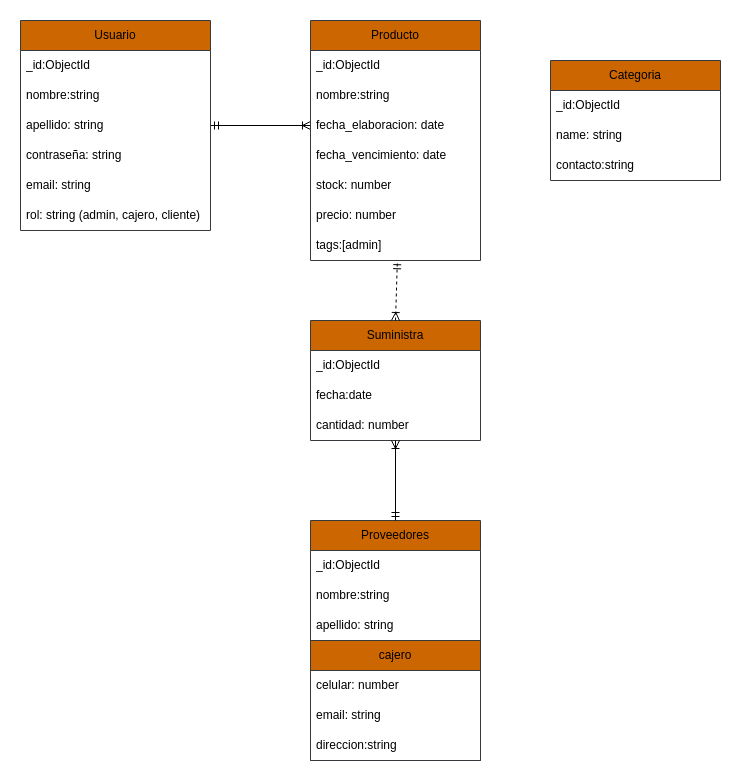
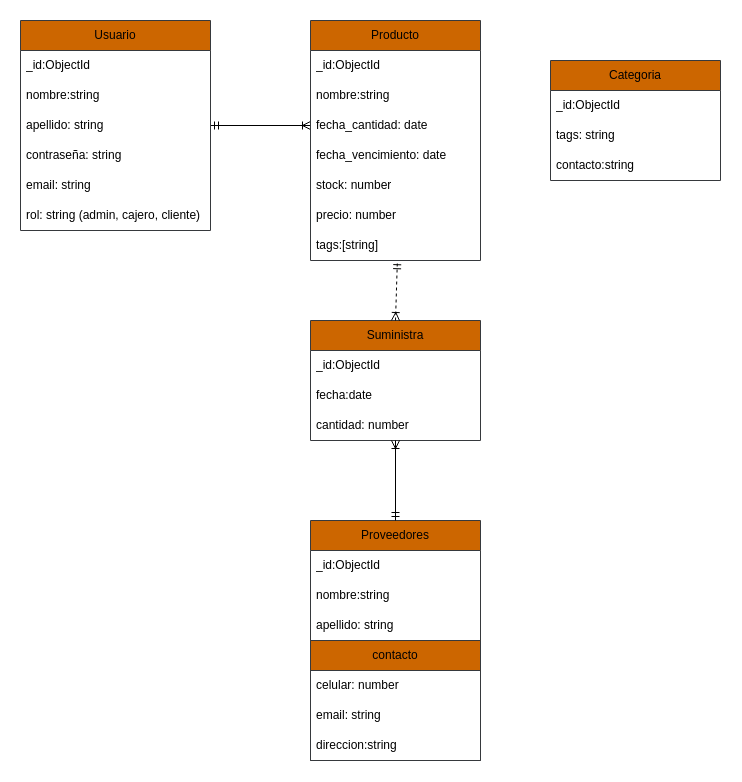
node "fecha_elaboracion: date": label "fecha_elaboracion: date" -> "fecha_cantidad: date"
node "name: string": label "name: string" -> "tags: string"
node "tags:[admin]": label "tags:[admin]" -> "tags:[string]"
node "cajero": label "cajero" -> "contacto"
